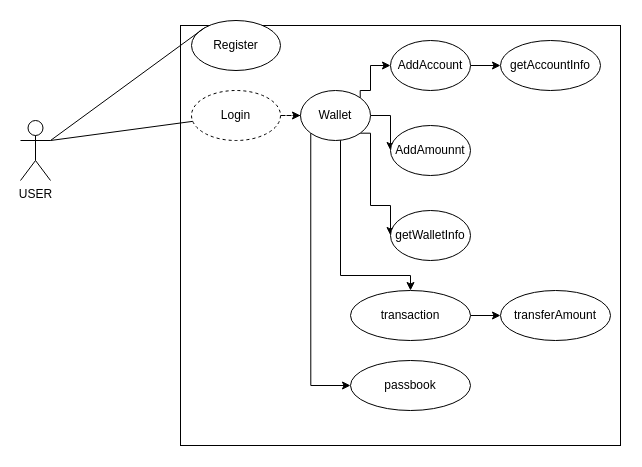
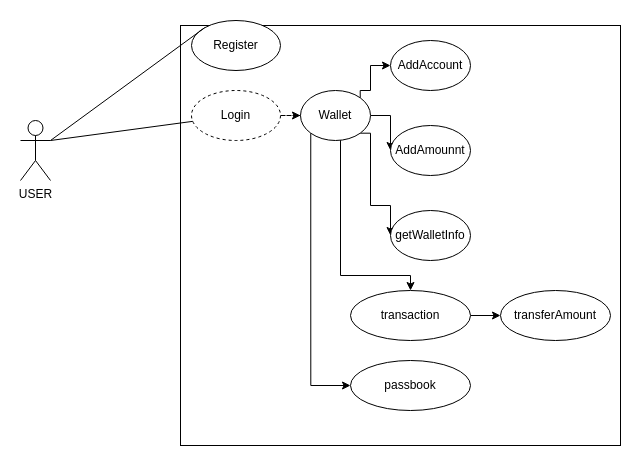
edge "AddAccount" -> "getAccountInfo": removed
node "getAccountInfo": removed
